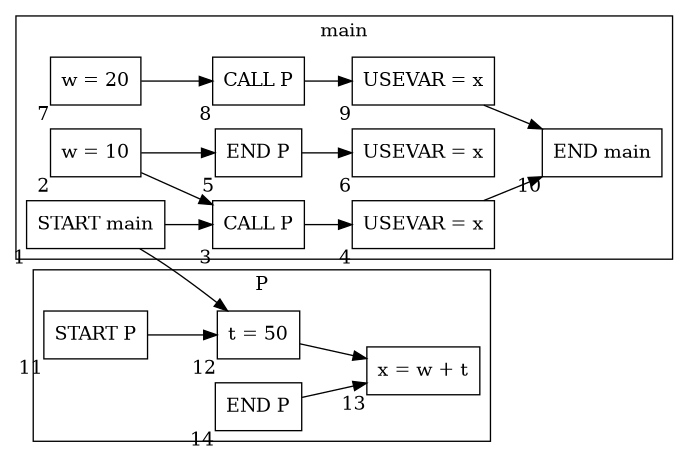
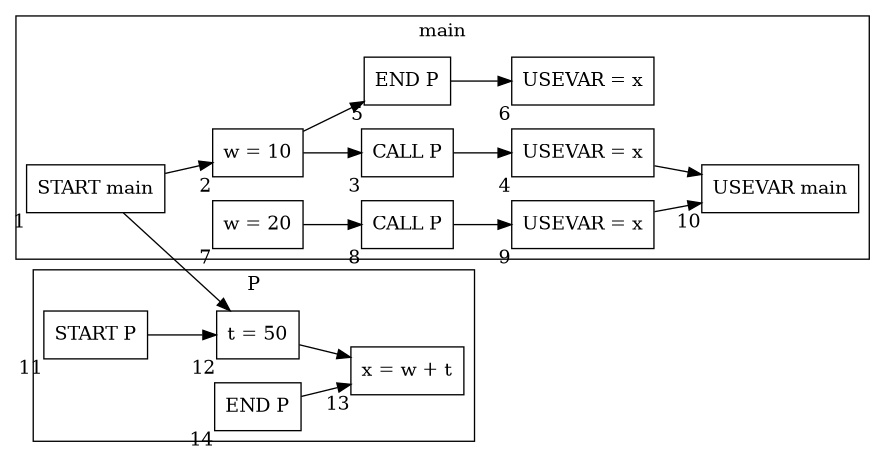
node "END main 10": label "END main 10" -> "USEVAR main 10"
edge "START main 1" -> "CALL P 3": now "START main 1" -> "w = 10 2"
